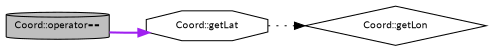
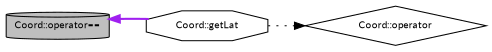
node "Coord::getLon": label "Coord::getLon" -> "Coord::operator"
edge "Coord::operator==" -> "Coord::getLat": reversed
